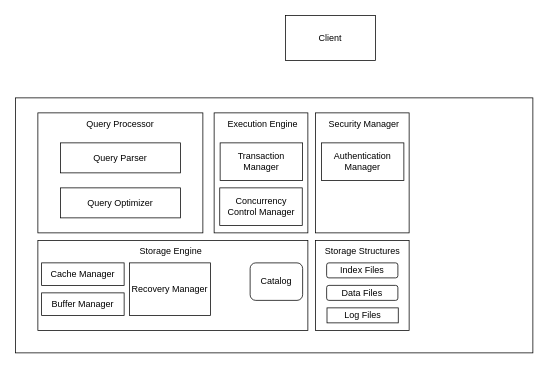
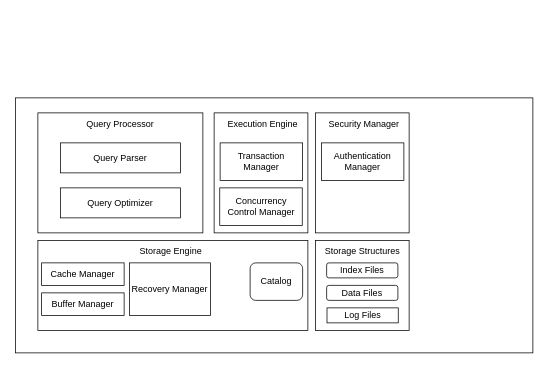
node "Client": removed
